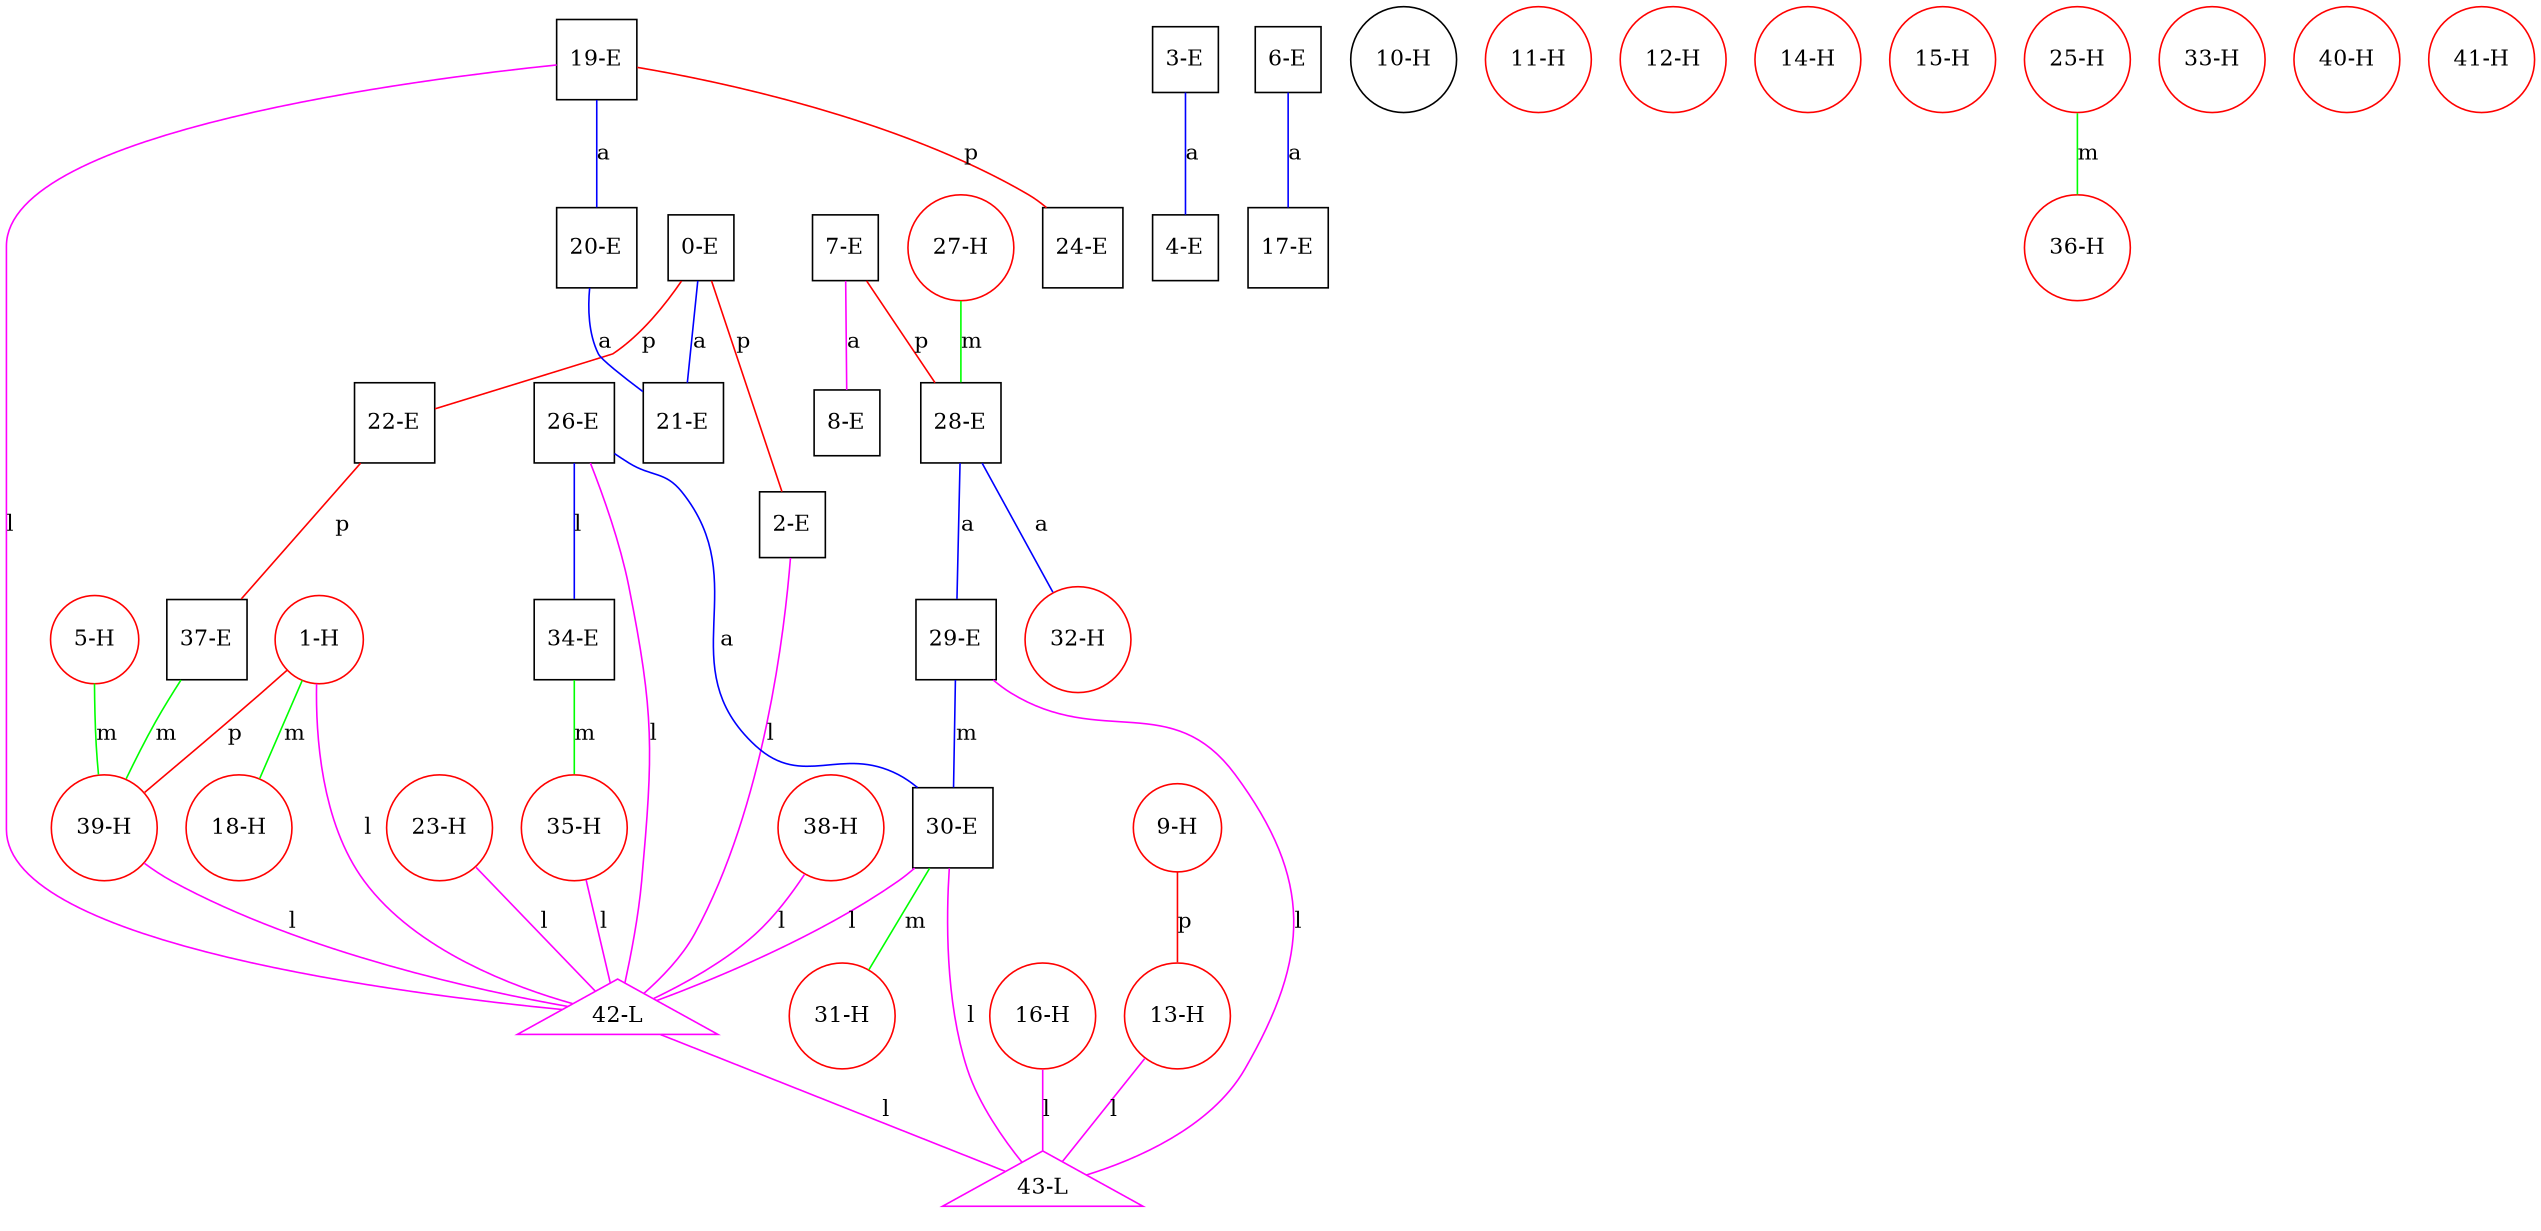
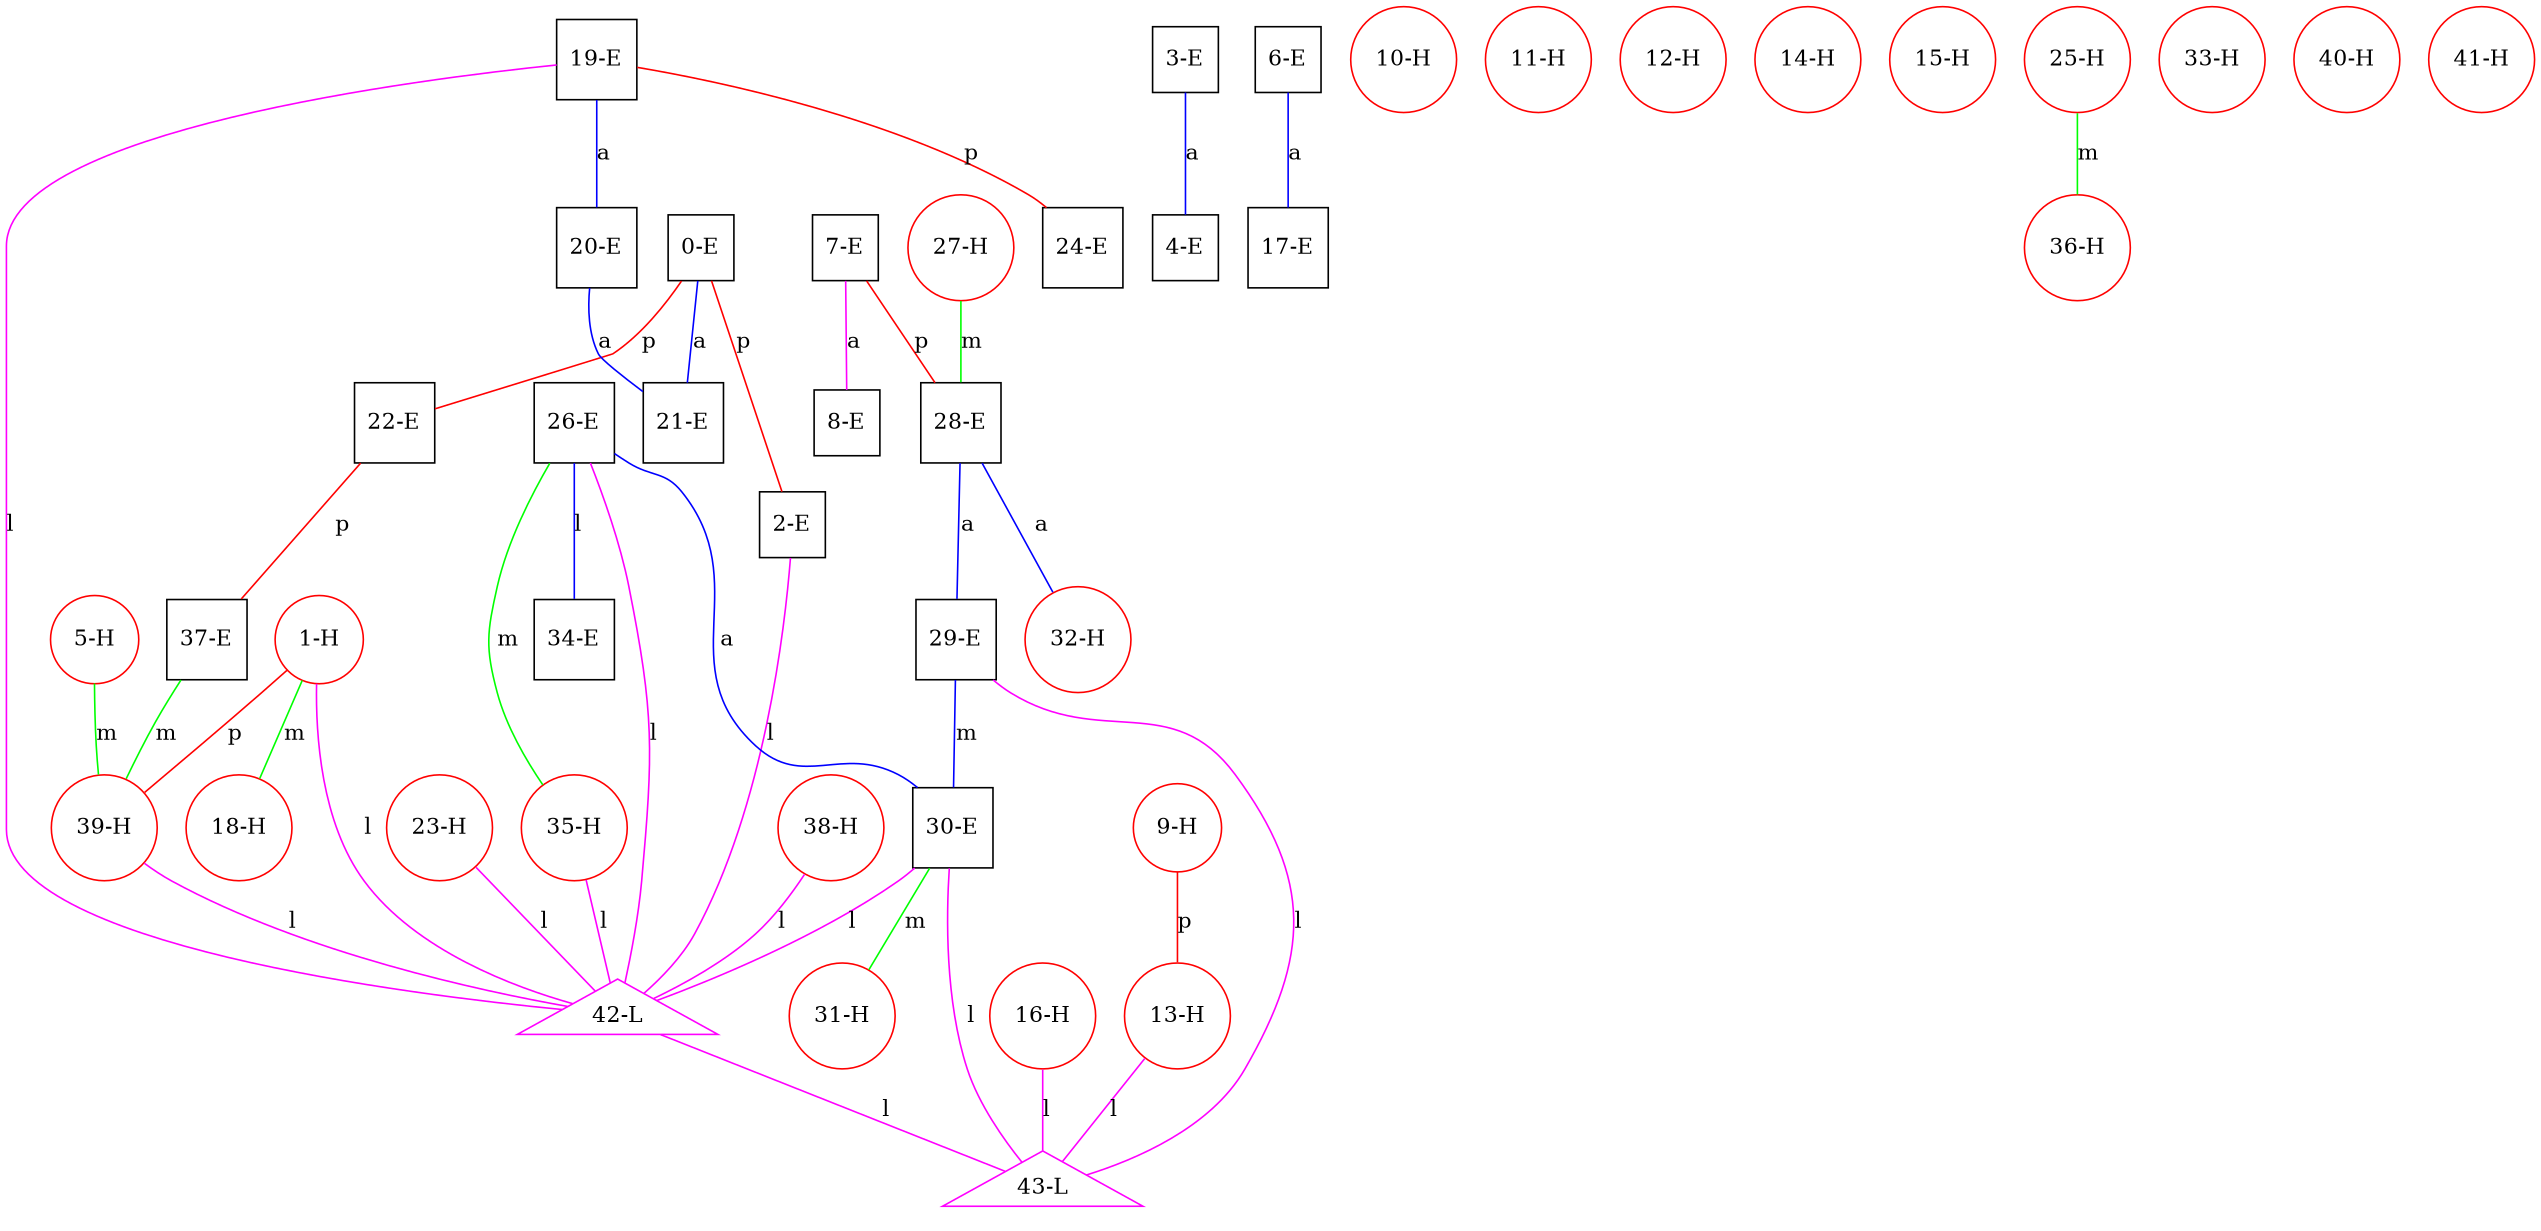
node "10-H": color black -> red
edge "34-E" -- "35-H": now "26-E" -- "35-H"
